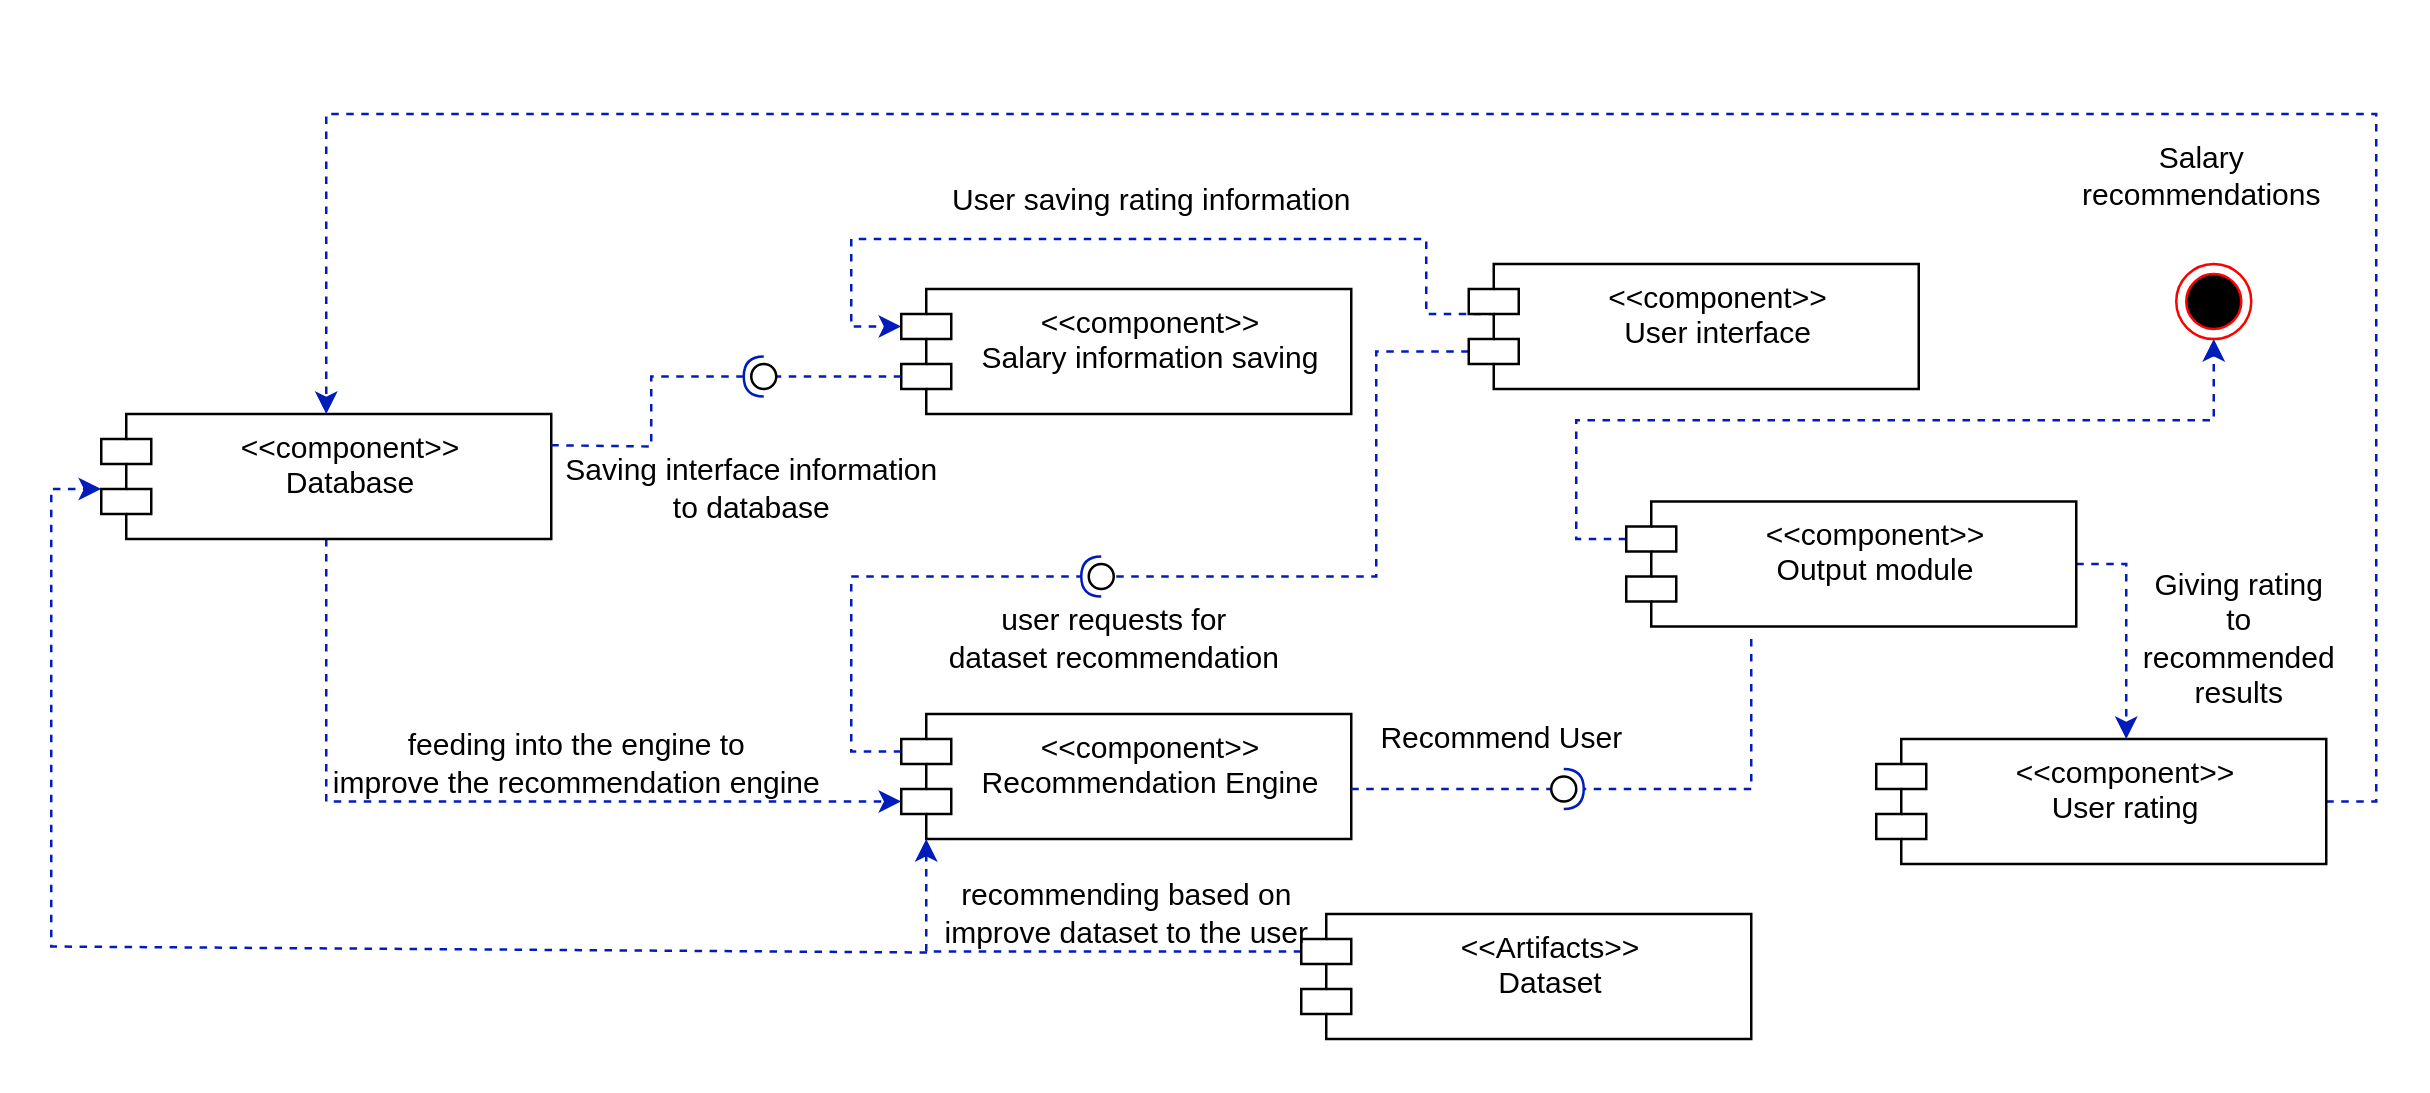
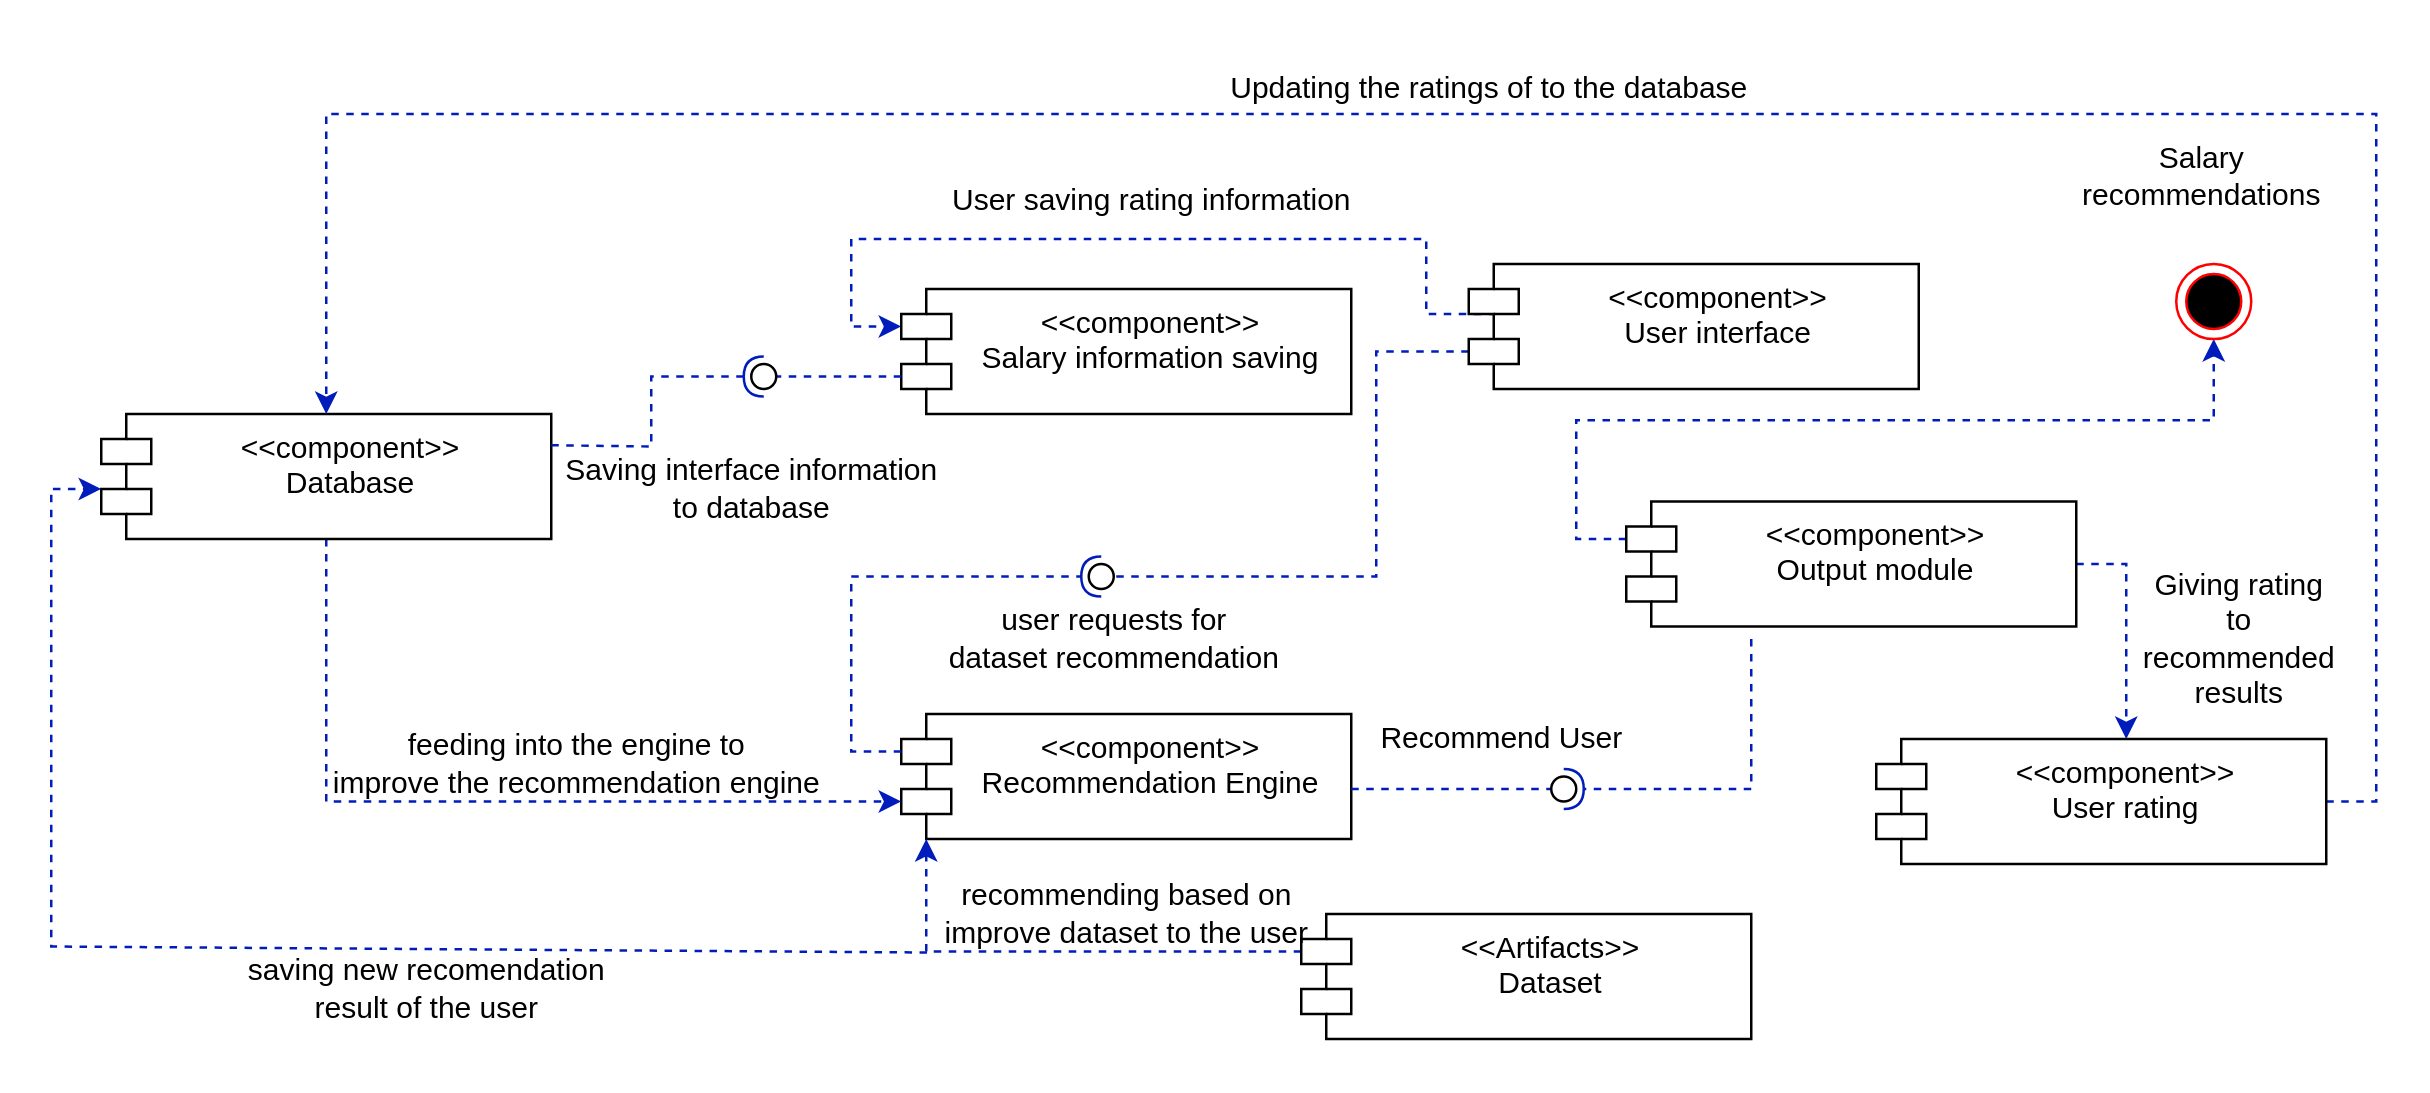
node "Updating the ratings of to the database": added
node "saving new recomendation result of the user": added
